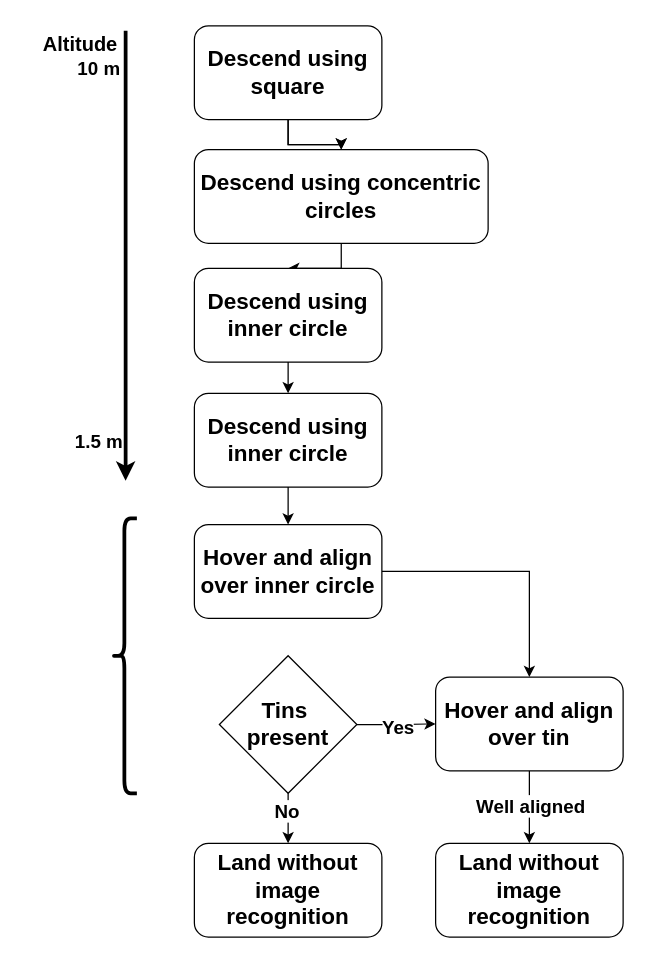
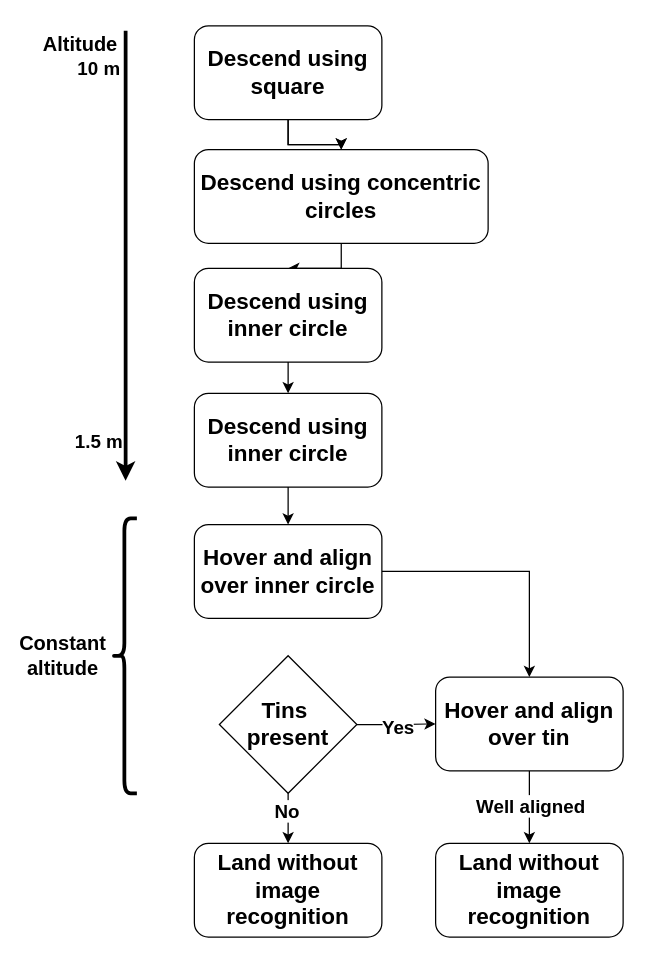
node "Constant altitude": added
